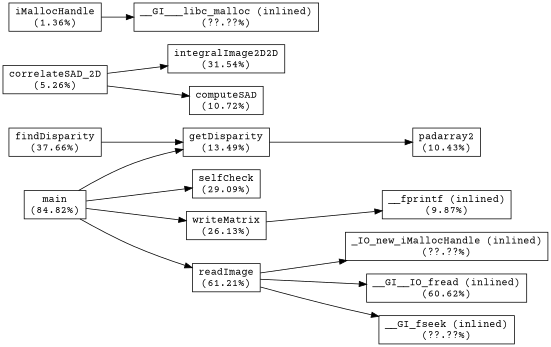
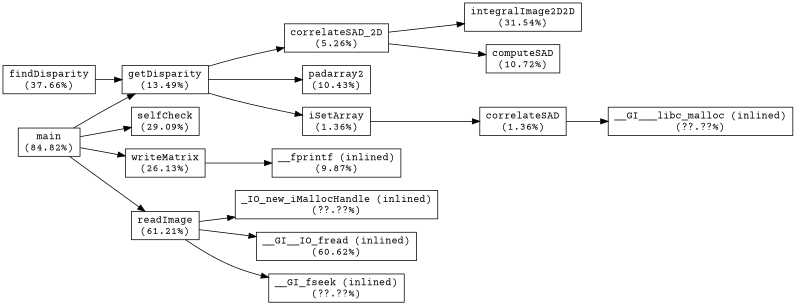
node "iMallocHandle (1.36%)": label "iMallocHandle (1.36%)" -> "correlateSAD (1.36%)"
edge "getDisparity (13.49%)" -> "correlateSAD_2D (5.26%)": added
node "iSetArray (1.36%)": added
